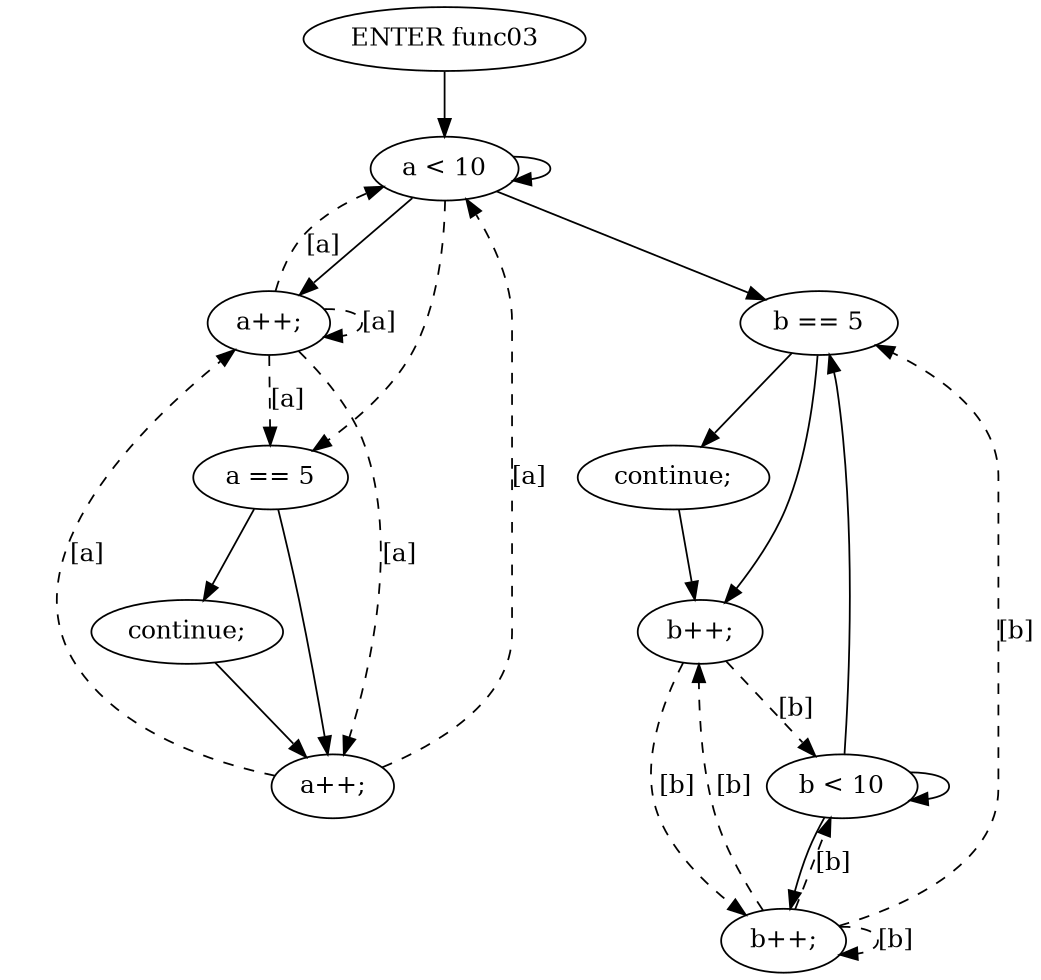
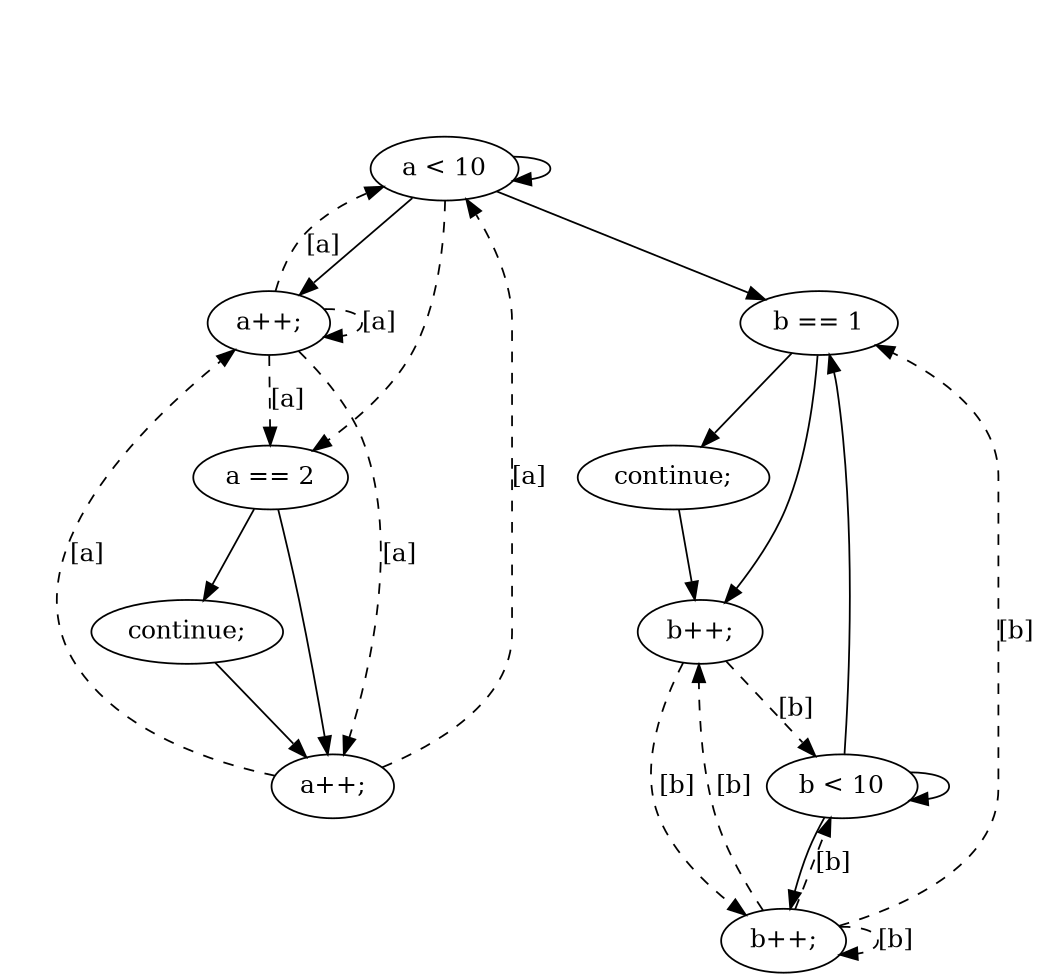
node "ENTER func03": removed
node "b == 5": label "b == 5" -> "b == 1"
node "a == 5": label "a == 5" -> "a == 2"
